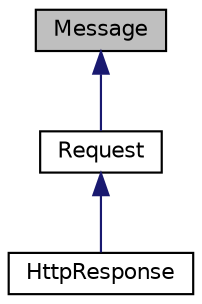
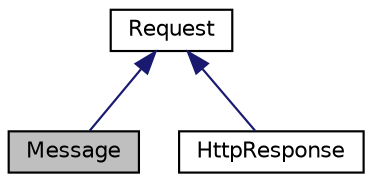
edge "Request" -> "Message": reversed
